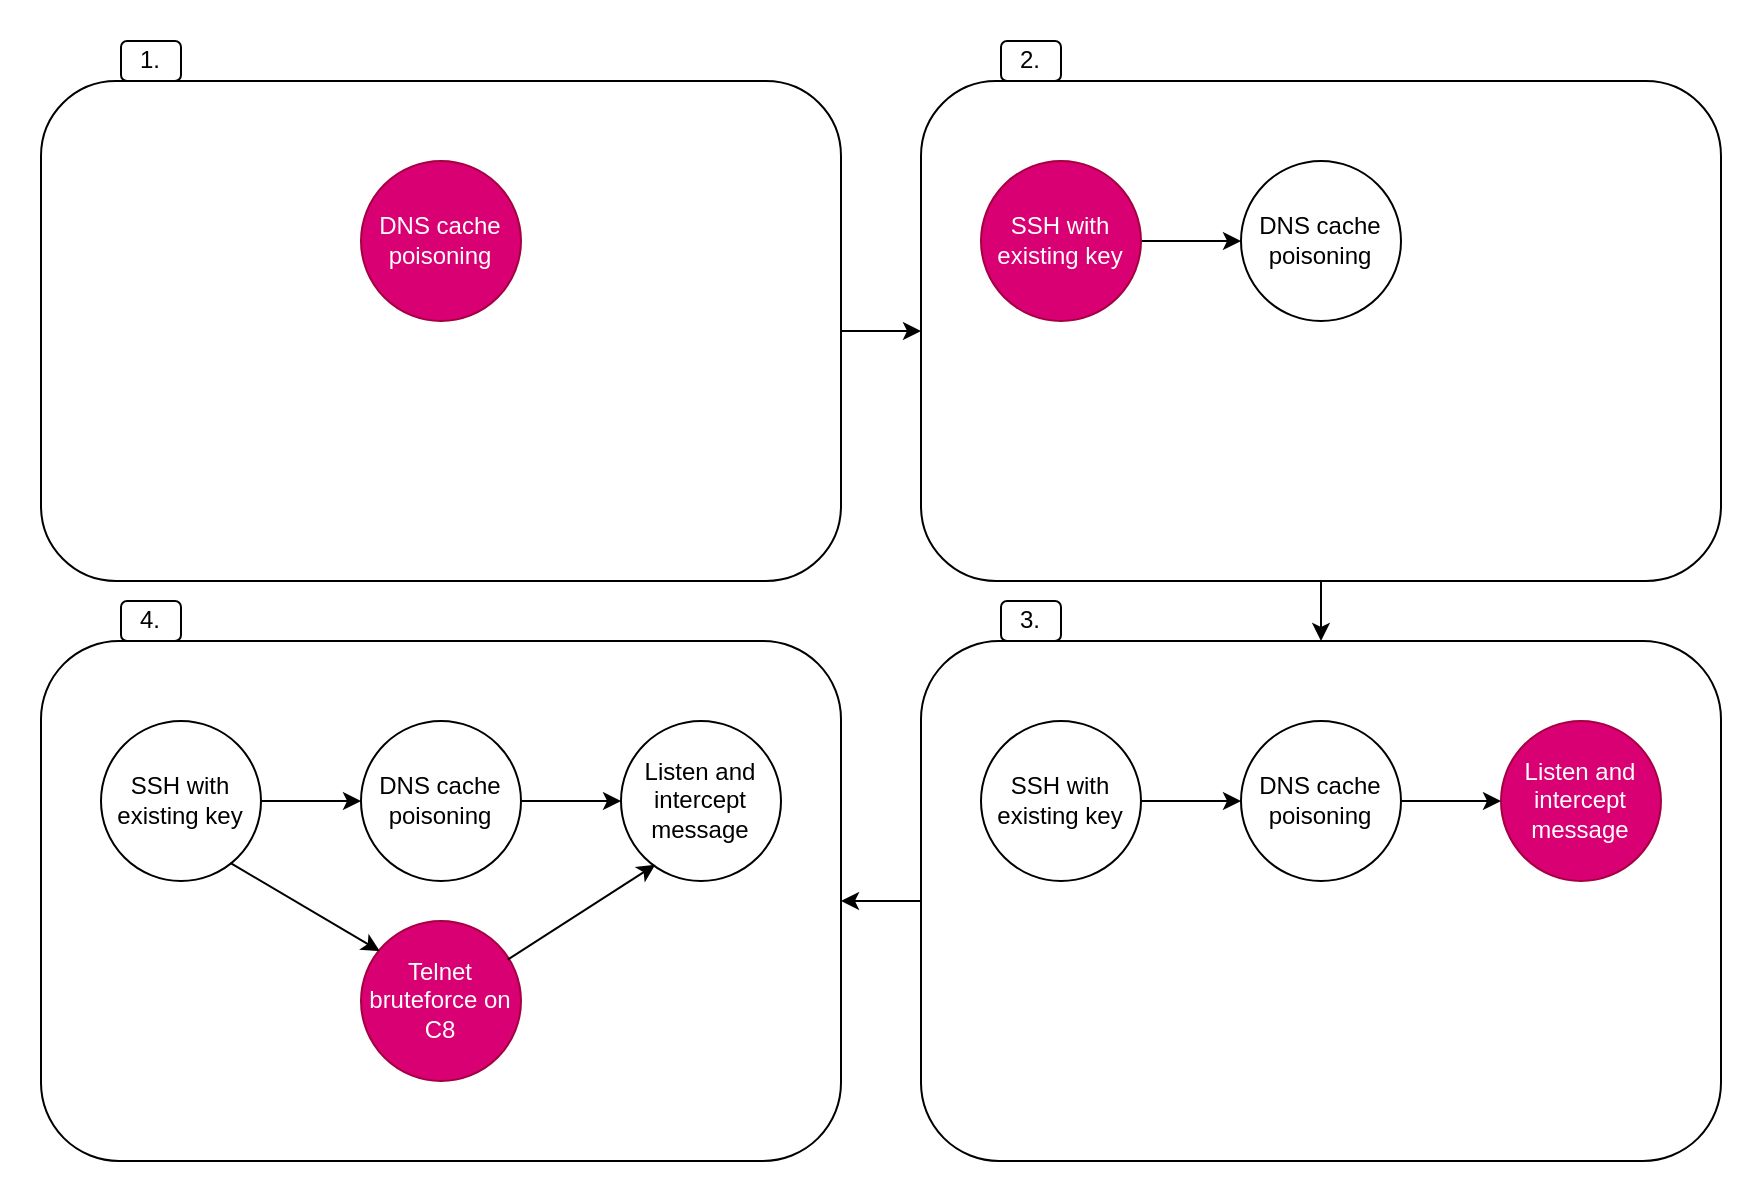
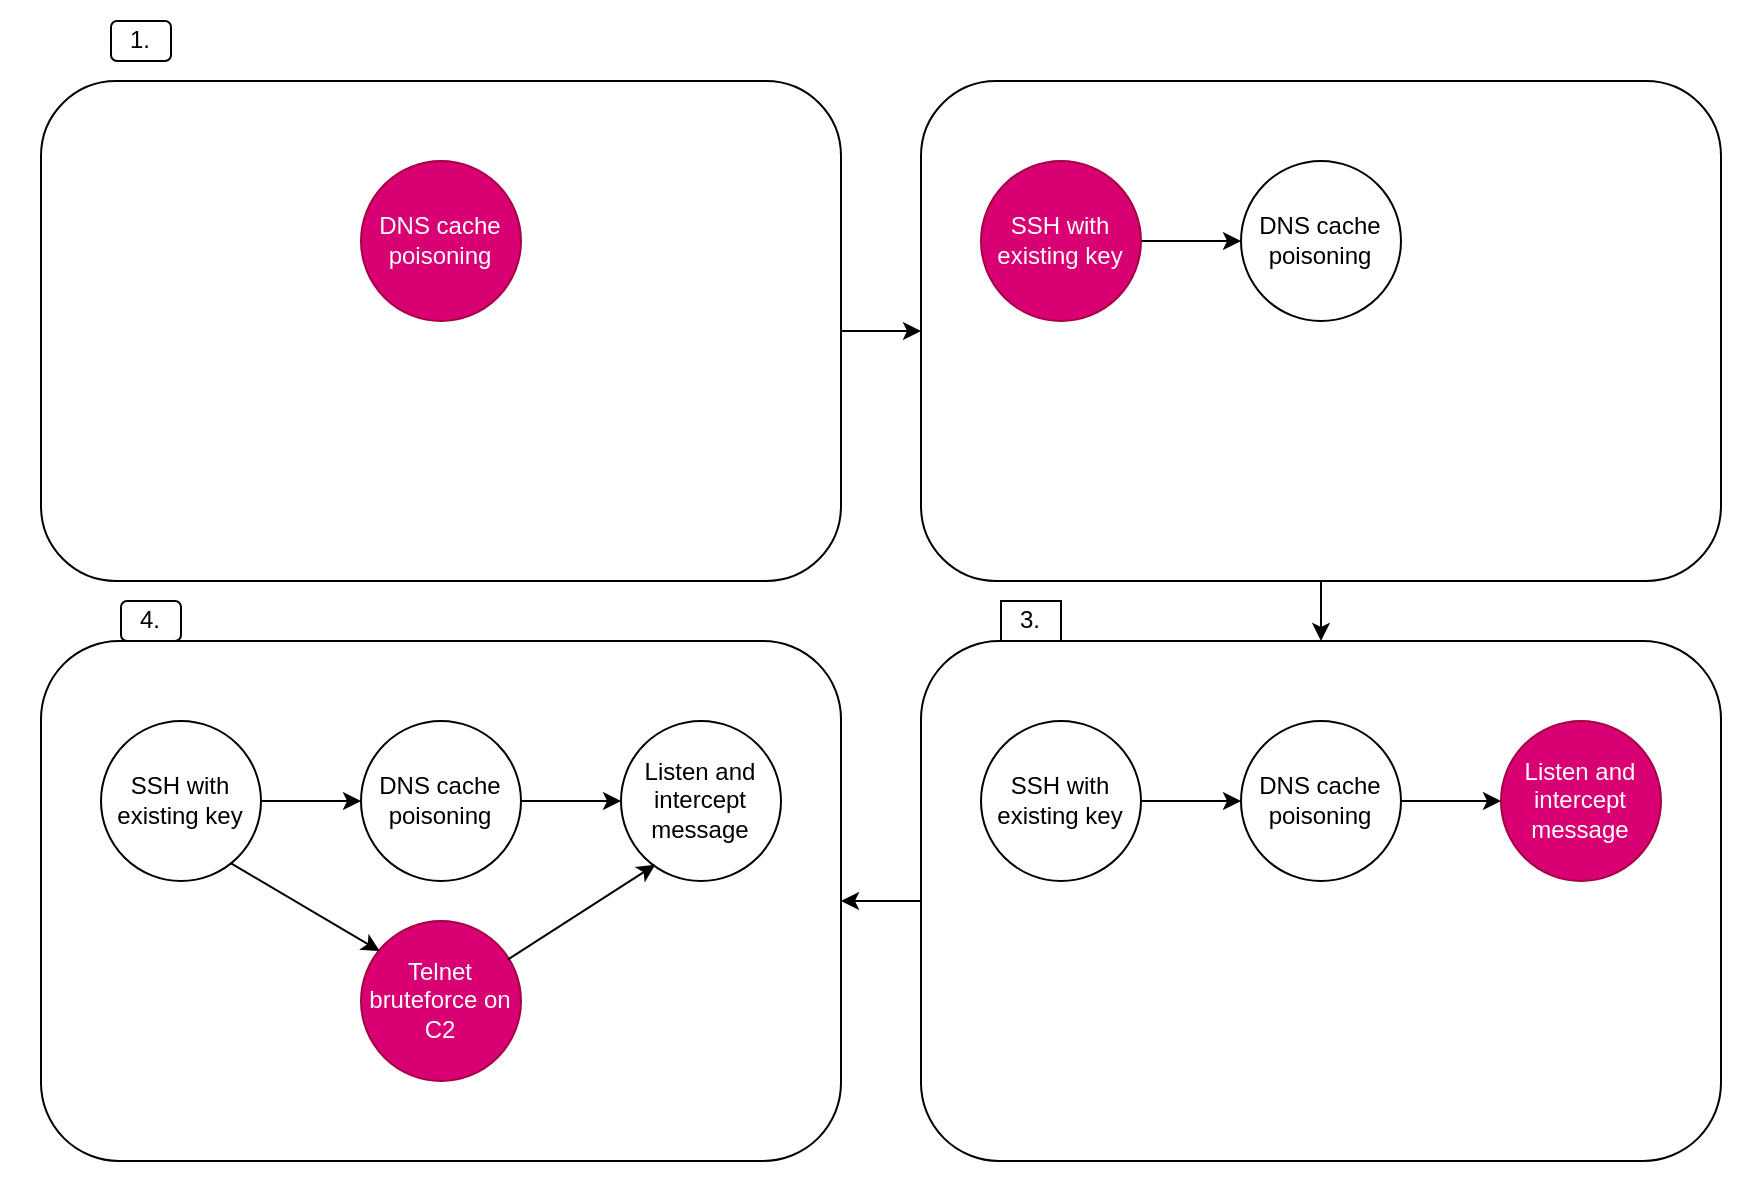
node "1.": moved (151, 61) -> (141, 41)
node "2.": removed
node "3.": shape rounded rectangle -> rectangle
node "Telnet bruteforce on C8": label "Telnet bruteforce on C8" -> "Telnet bruteforce on C2"
